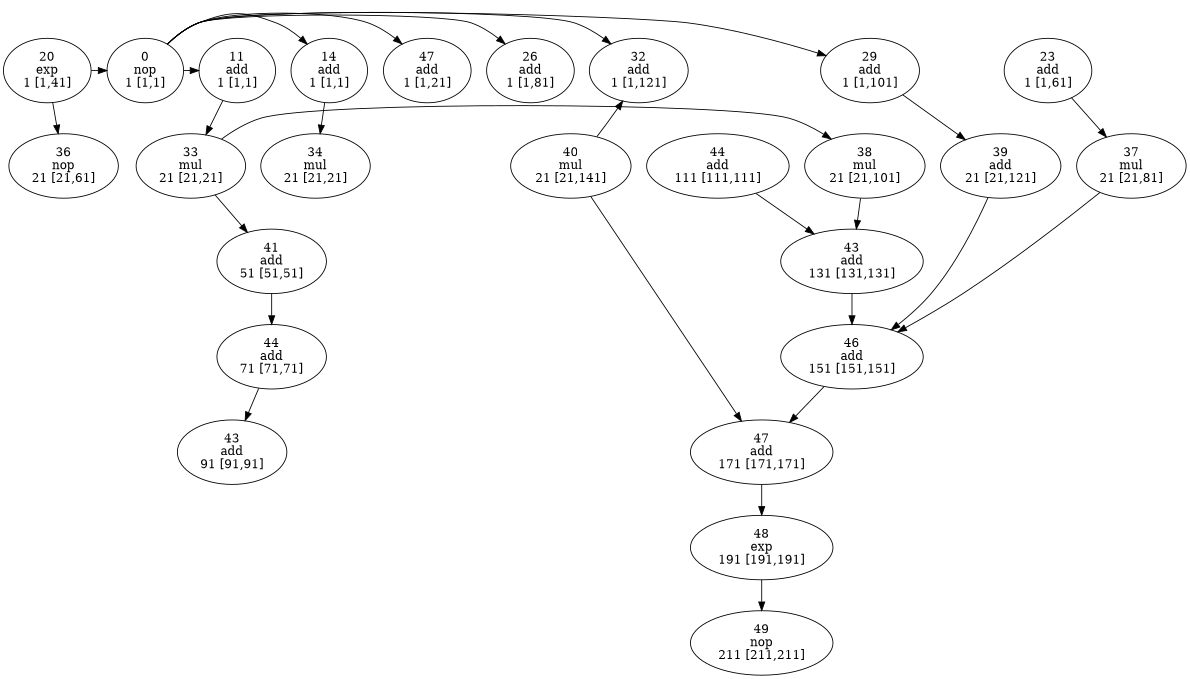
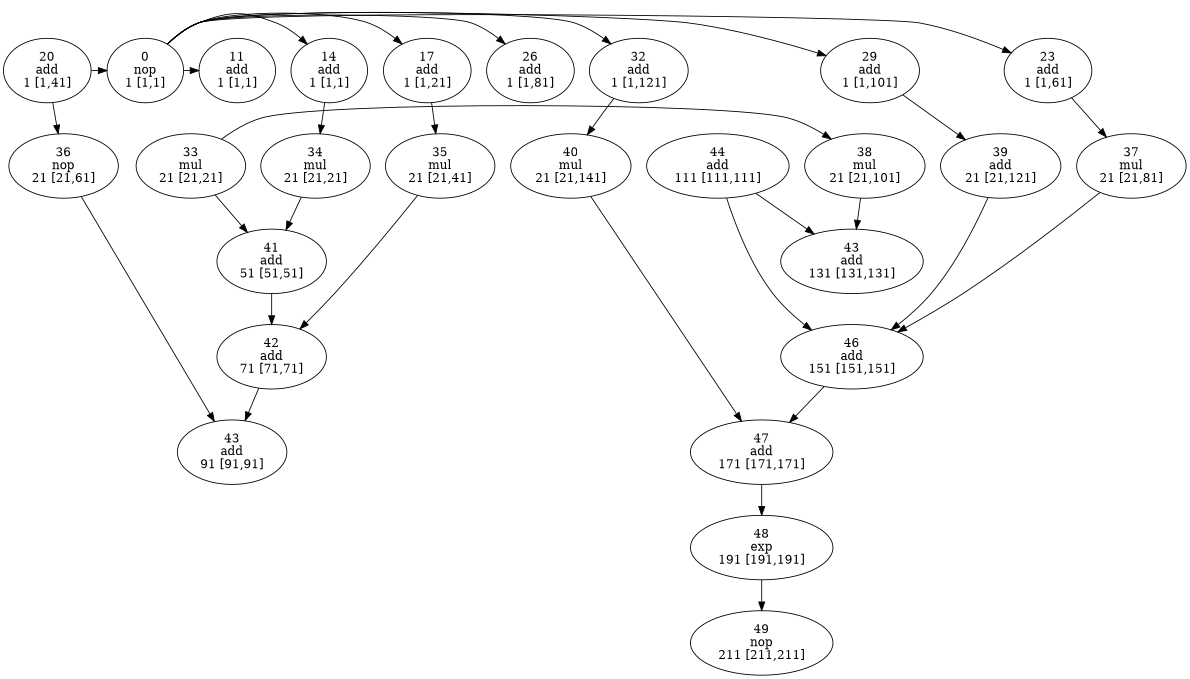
edge "0 nop 1 [1,1]" -> "23 add 1 [1,61]": added
node "20 exp 1 [1,41]": label "20 exp 1 [1,41]" -> "20 add 1 [1,41]"
node "47 add 1 [1,21]": label "47 add 1 [1,21]" -> "17 add 1 [1,21]"
edge "11 add 1 [1,1]" -> "33 mul 21 [21,21]": removed
edge "40 mul 21 [21,141]" -> "32 add 1 [1,121]": reversed
node "35 mul 21 [21,41]": added
edge "34 mul 21 [21,21]" -> "41 add 51 [51,51]": added
edge "36 nop 21 [21,61]" -> "43 add 91 [91,91]": added
edge "43 add 131 [131,131]" -> "46 add 151 [151,151]": now "44 add 111 [111,111]" -> "46 add 151 [151,151]"
node "44 add 71 [71,71]": label "44 add 71 [71,71]" -> "42 add 71 [71,71]"
